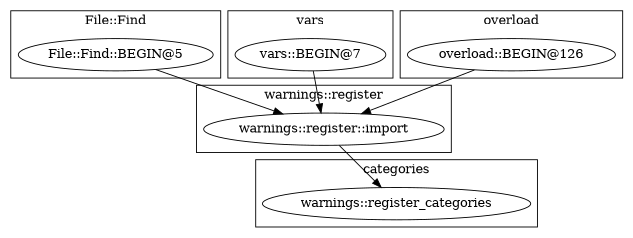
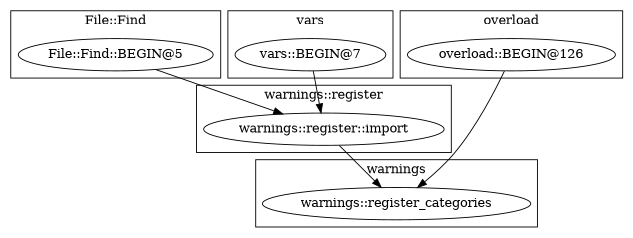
edge "overload::BEGIN@126" -> "warnings::register::import": now "overload::BEGIN@126" -> "warnings::register_categories"
cluster "categories": label "categories" -> "warnings"
